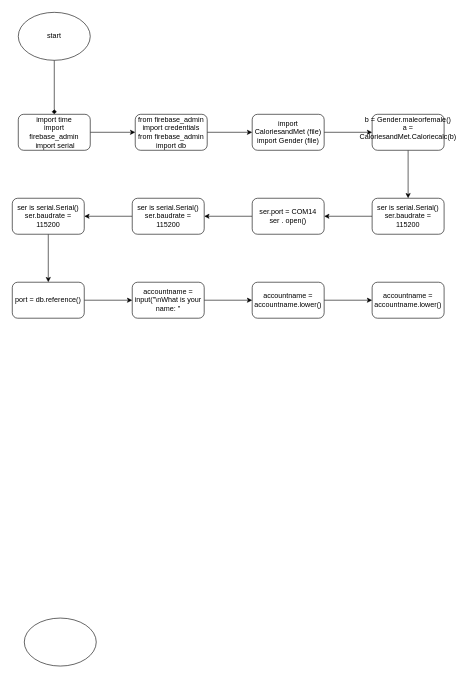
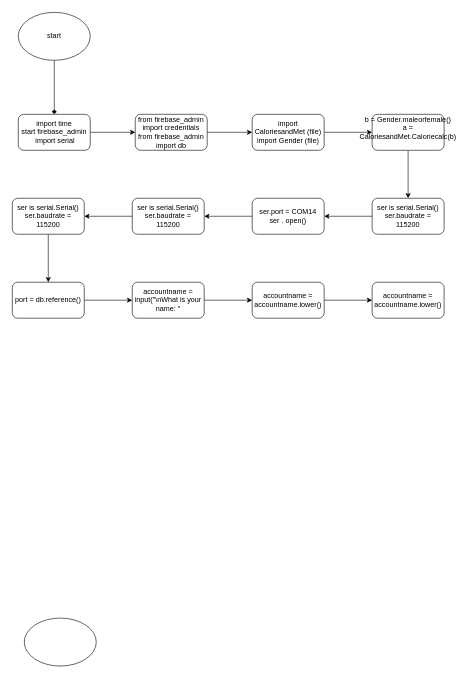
node "import time import firebase_admin import serial": label "import time import firebase_admin import serial" -> "import time start firebase_admin import serial"
